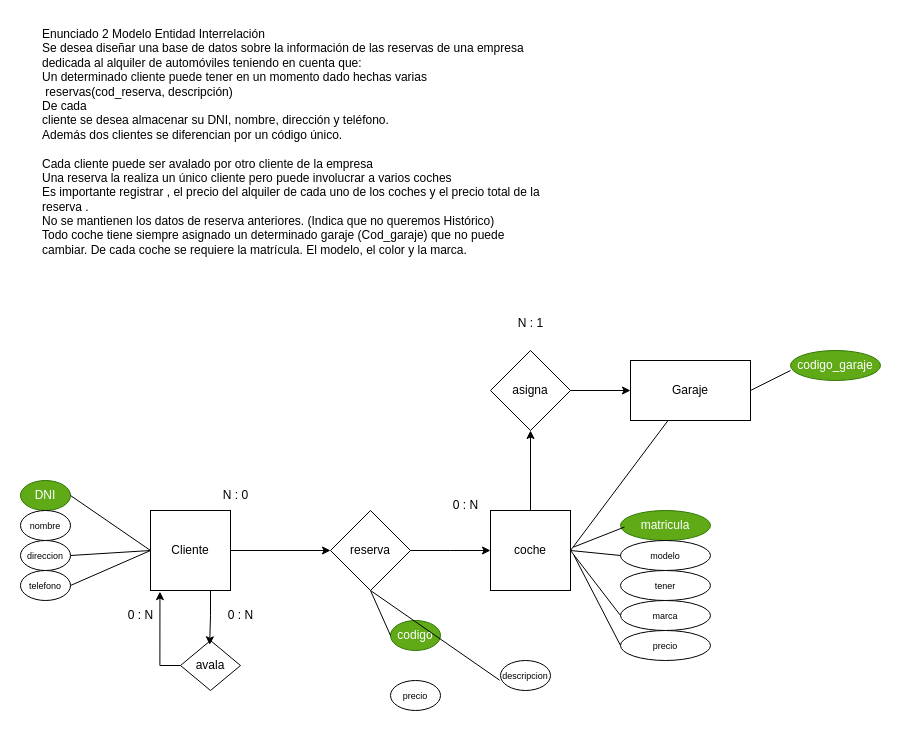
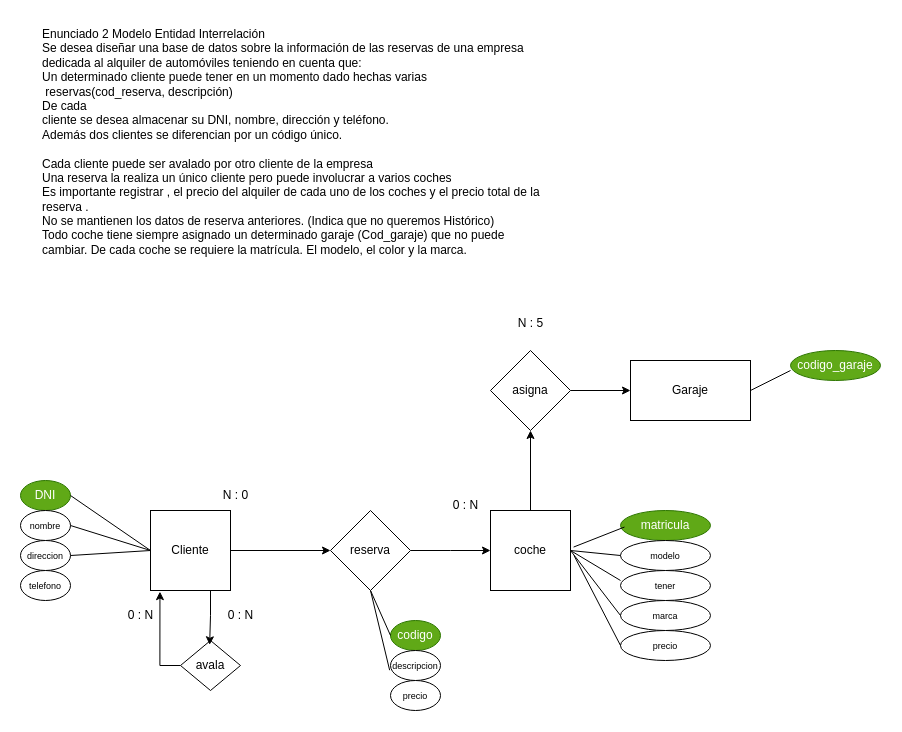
node "N : 1": label "N : 1" -> "N : 5"
edge "Garaje" -- "coche": now "tener" -- "coche"
edge "nombre" -- "Cliente": added
edge "Cliente" -- "telefono": removed
node "descripcion": moved (526, 676) -> (416, 666)
